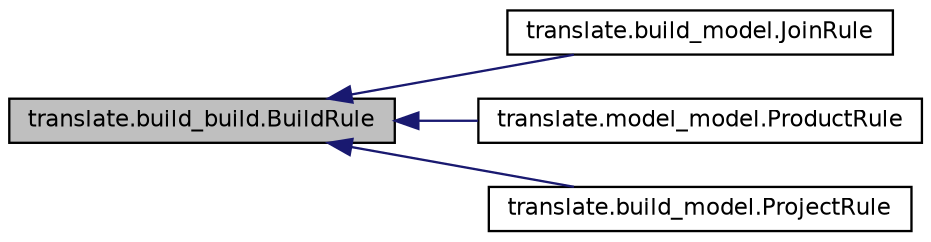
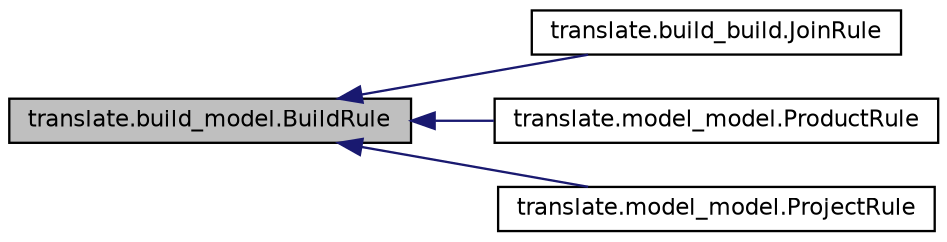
node "translate.build_model.JoinRule": label "translate.build_model.JoinRule" -> "translate.build_build.JoinRule"
node "translate.build_build.BuildRule": label "translate.build_build.BuildRule" -> "translate.build_model.BuildRule"
node "translate.build_model.ProjectRule": label "translate.build_model.ProjectRule" -> "translate.model_model.ProjectRule"
